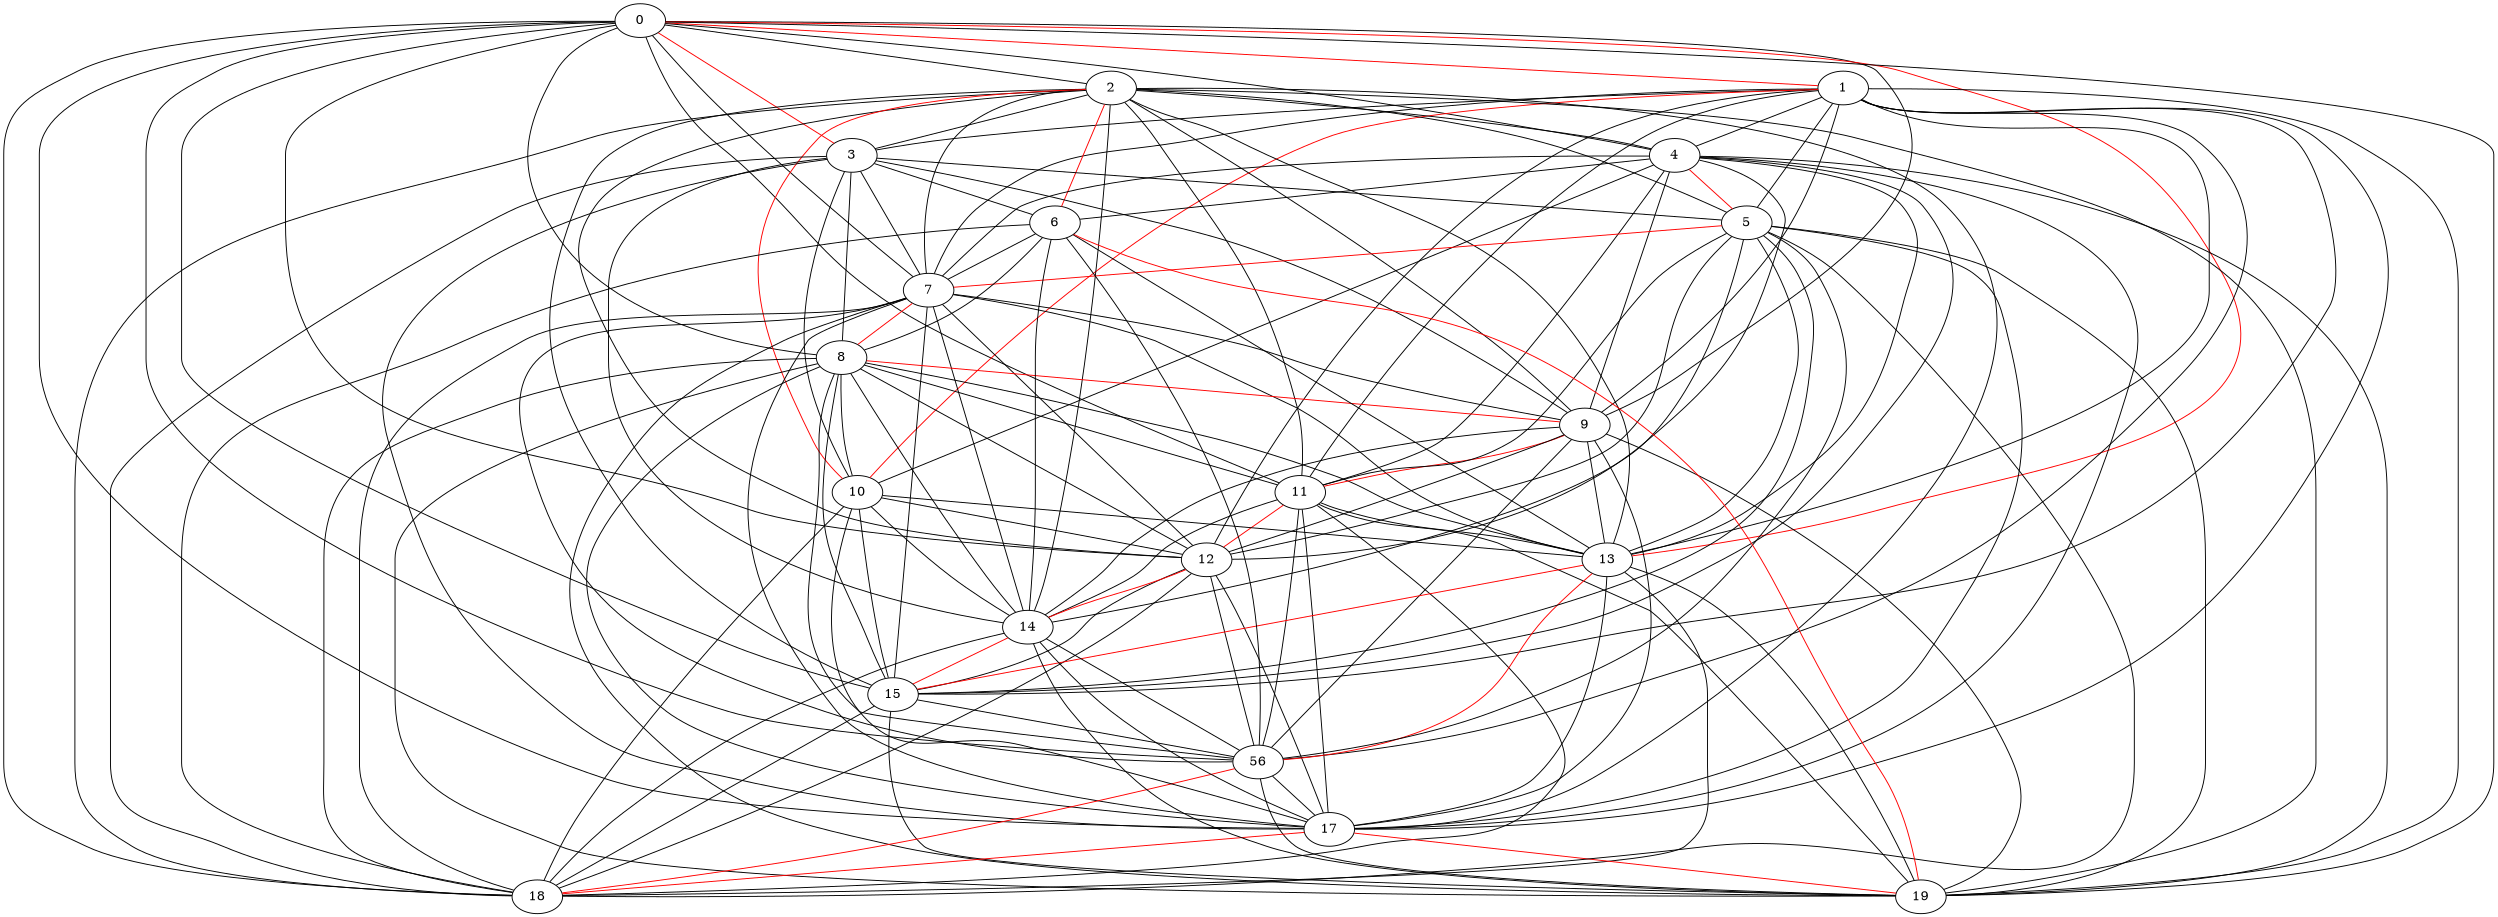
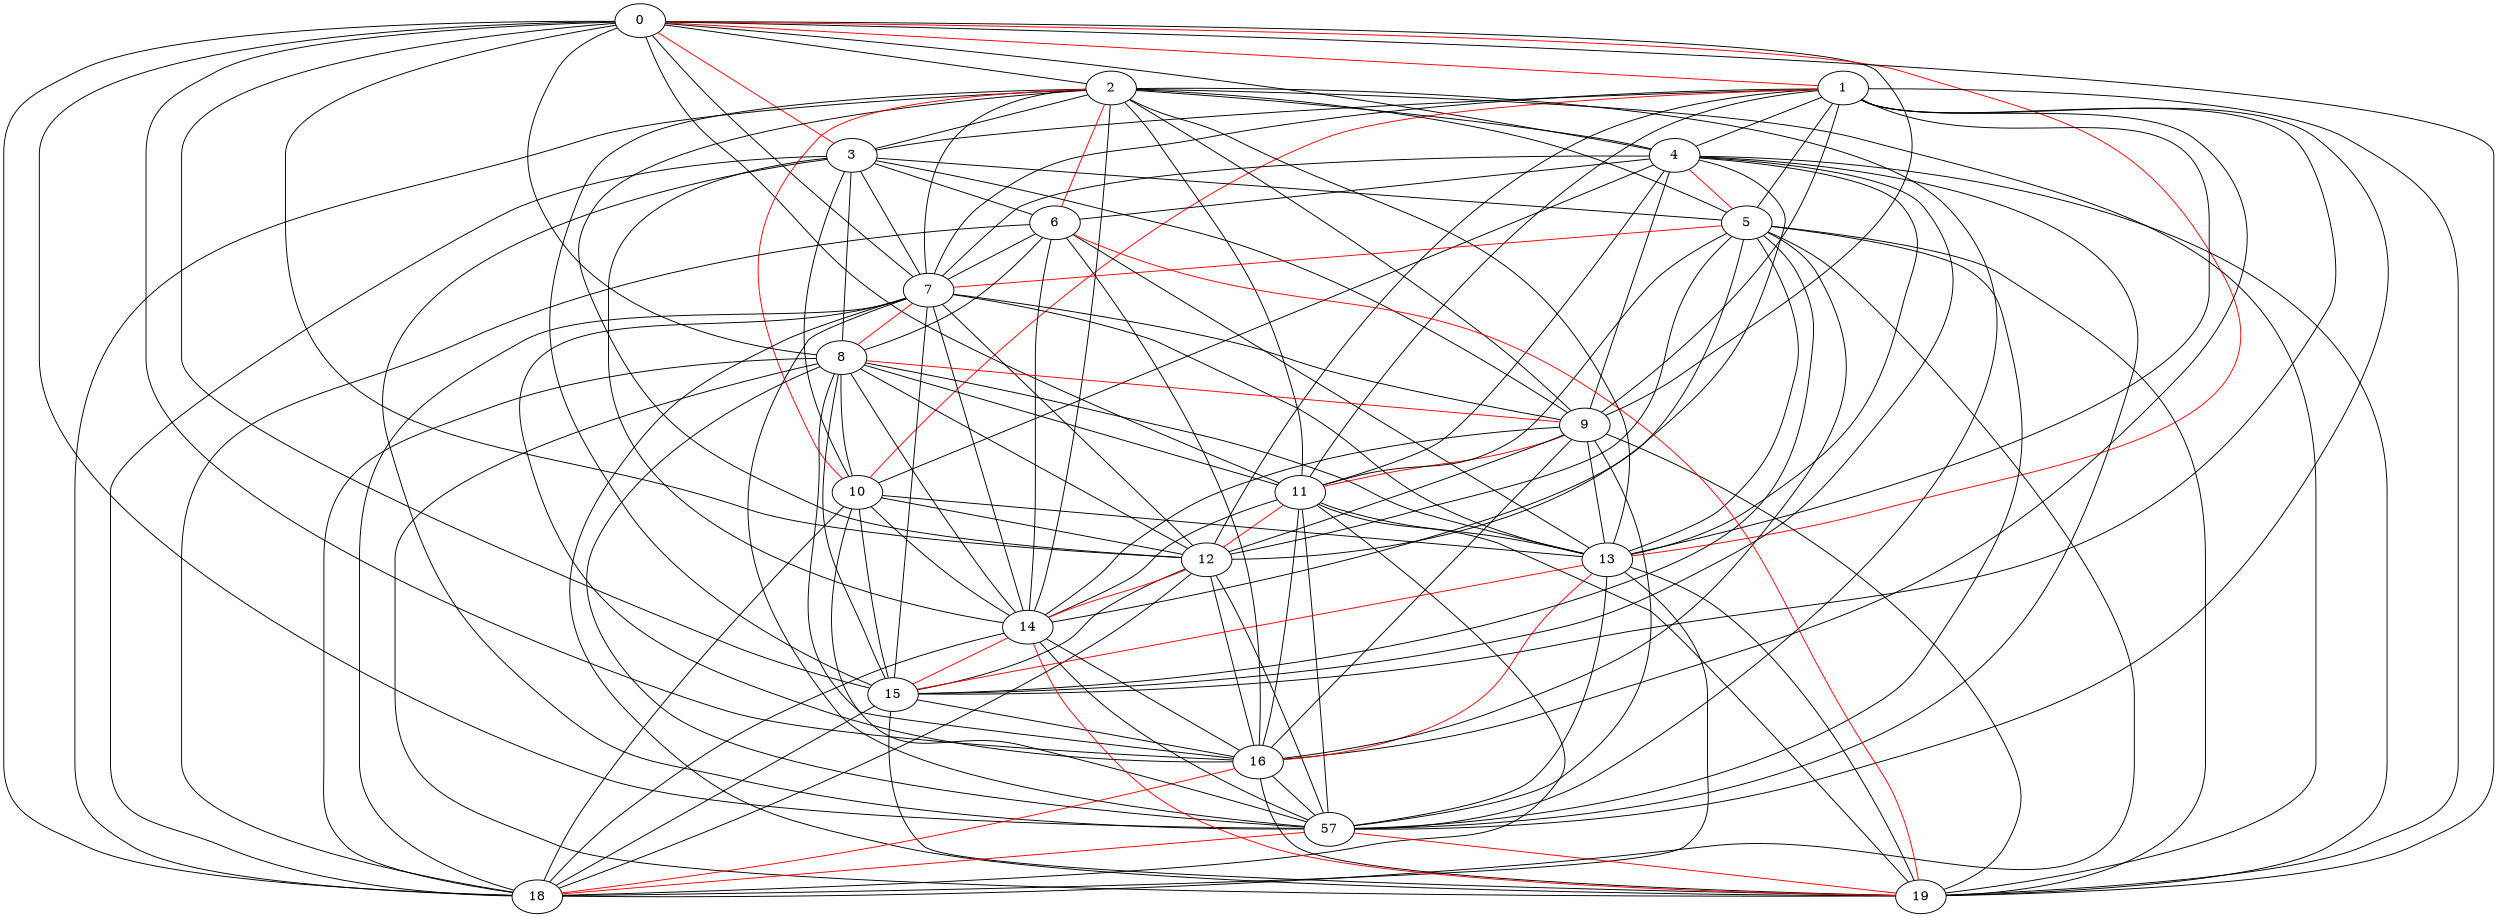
node "56": label "56" -> "16"
node "17": label "17" -> "57"
edge "14" -- "19": color black -> red
